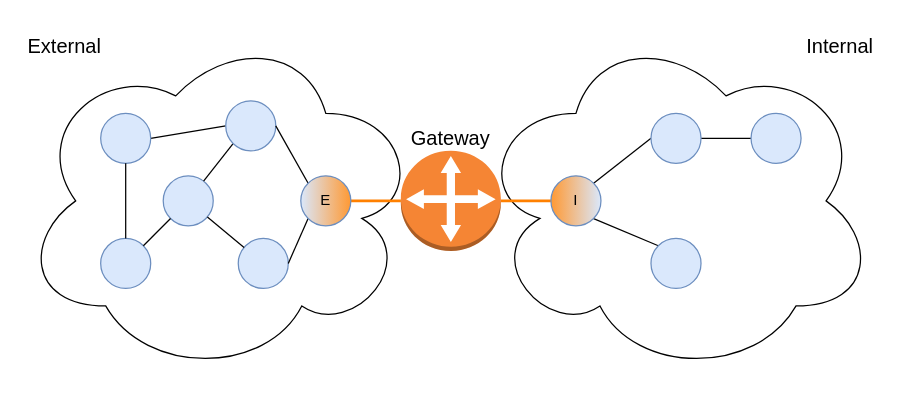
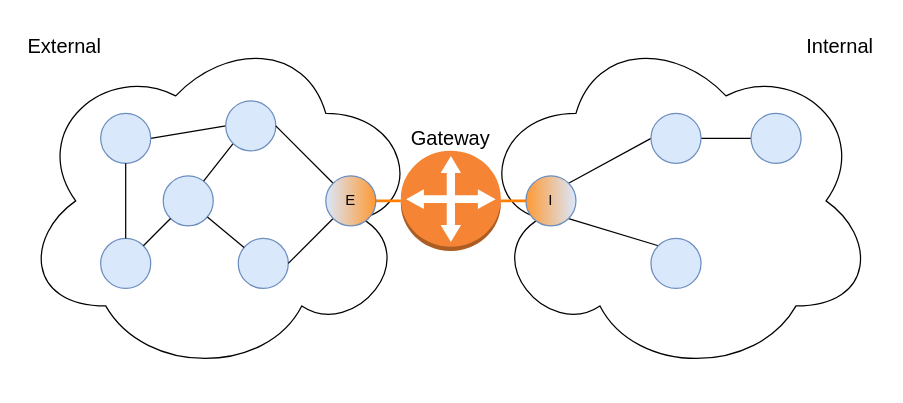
node "E": moved (326, 201) -> (351, 201)
node "I": moved (576, 201) -> (551, 201)
